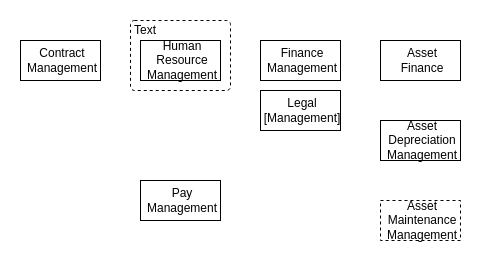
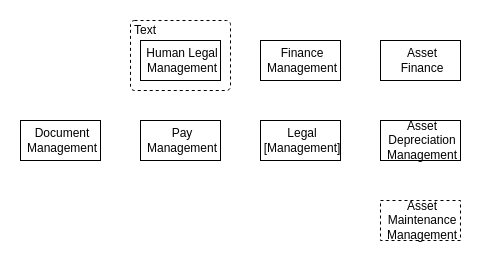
node "Contract Management": removed
node "Human Resource Management": label "Human Resource Management" -> "Human Legal Management"
node "Legal [Management]": moved (301, 111) -> (301, 141)
node "Document Management": added
node "Pay Management": moved (181, 201) -> (181, 141)
